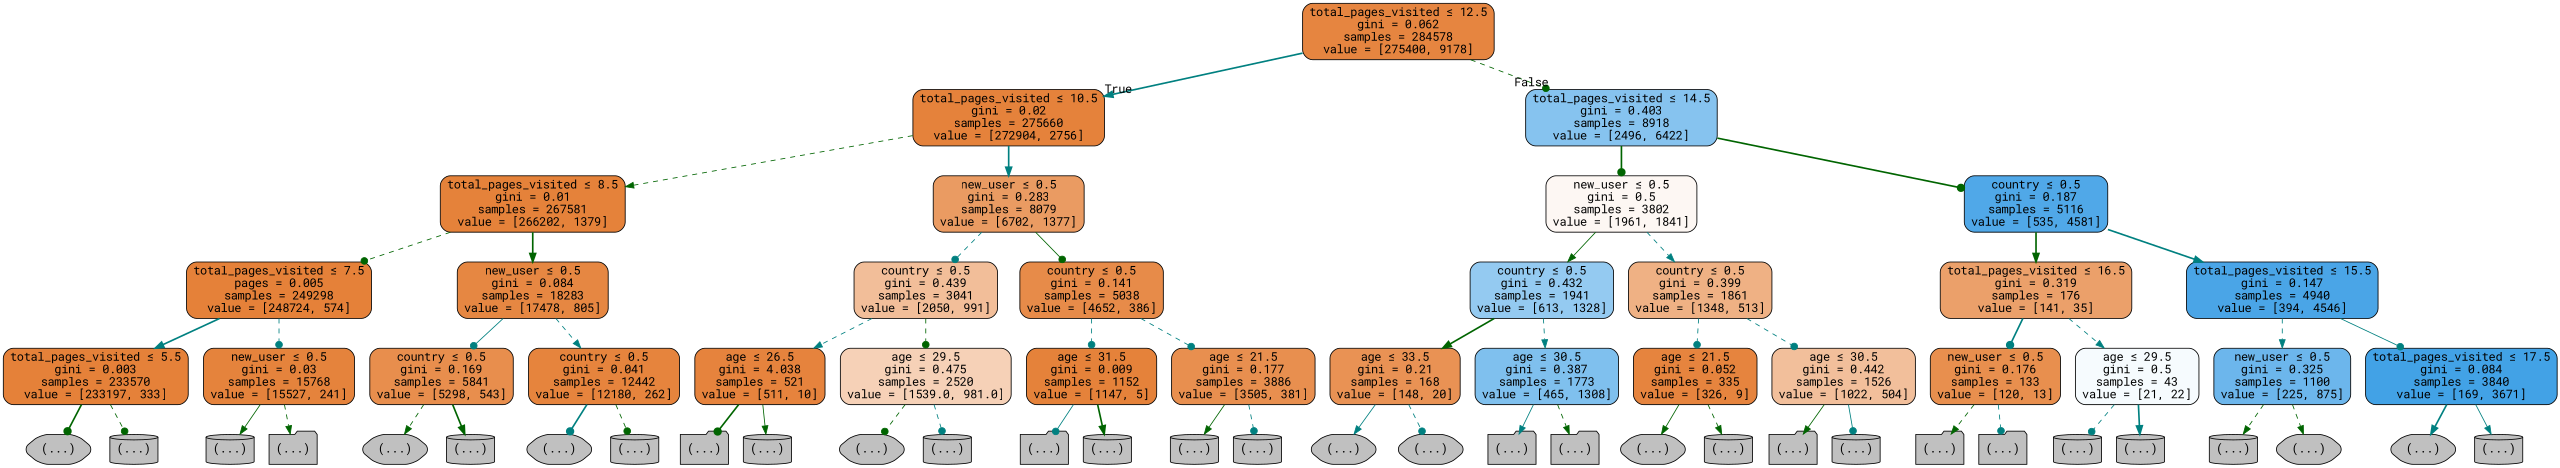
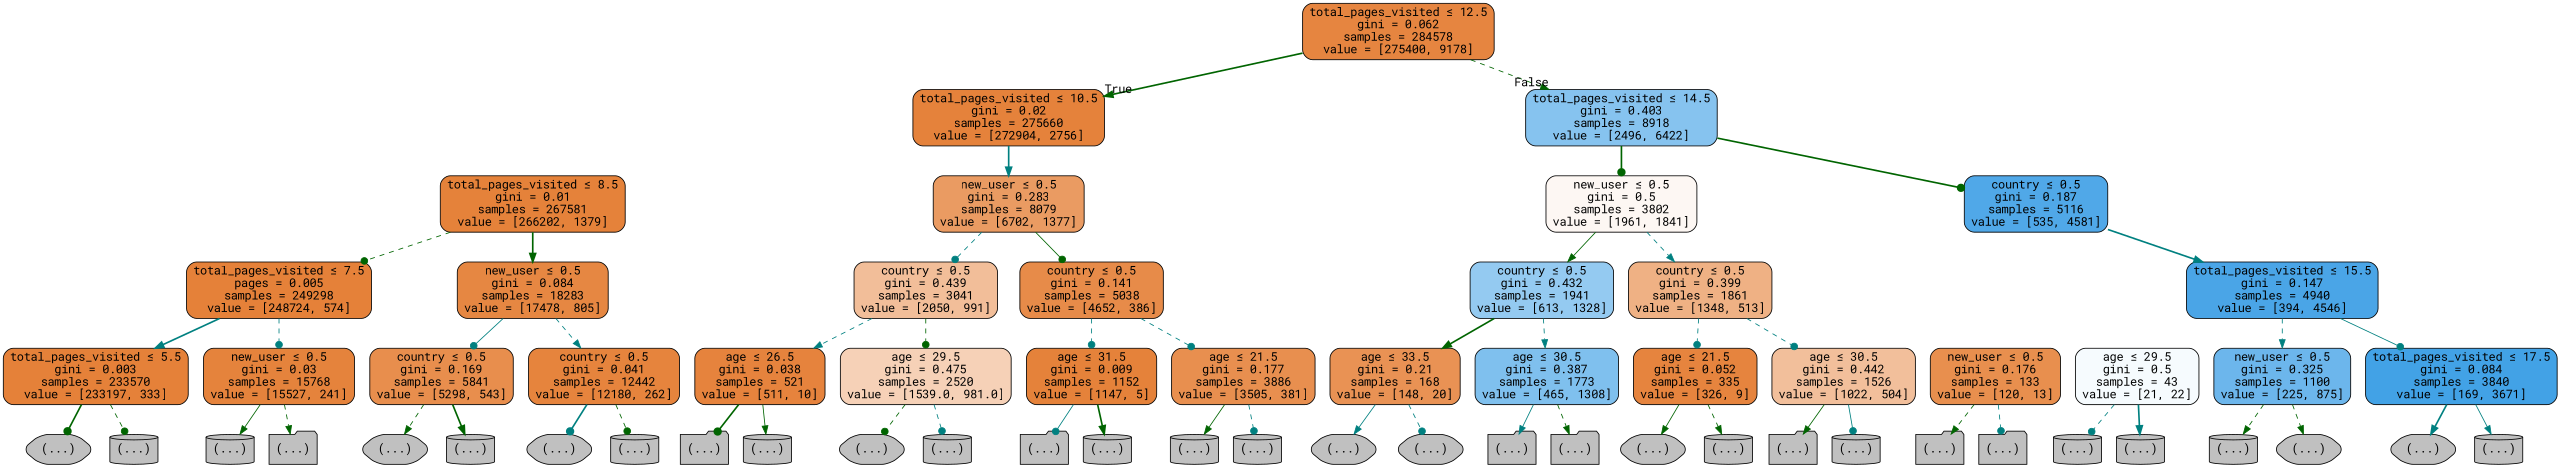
edge "total_pages_visited ≤ 12.5" -> "total_pages_visited ≤ 14.5": arrowhead dot -> normal
edge "total_pages_visited ≤ 12.5" -> "total_pages_visited ≤ 10.5": color teal -> darkgreen
edge "total_pages_visited ≤ 10.5" -> "total_pages_visited ≤ 8.5": removed
node "total_pages_visited ≤ 16.5": removed
node "age ≤ 26.5": text "gini = 4.038" -> "gini = 0.038"
